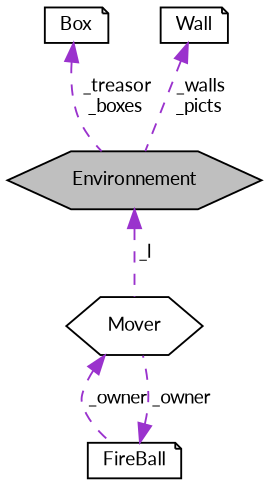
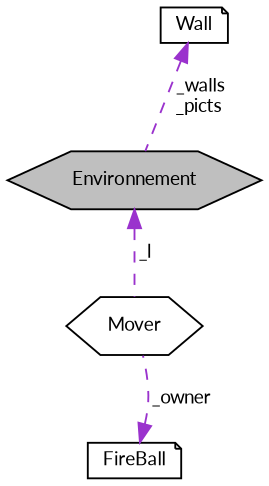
node "Box": removed
edge "FireBall" -> "Mover": removed, label "_owner"
